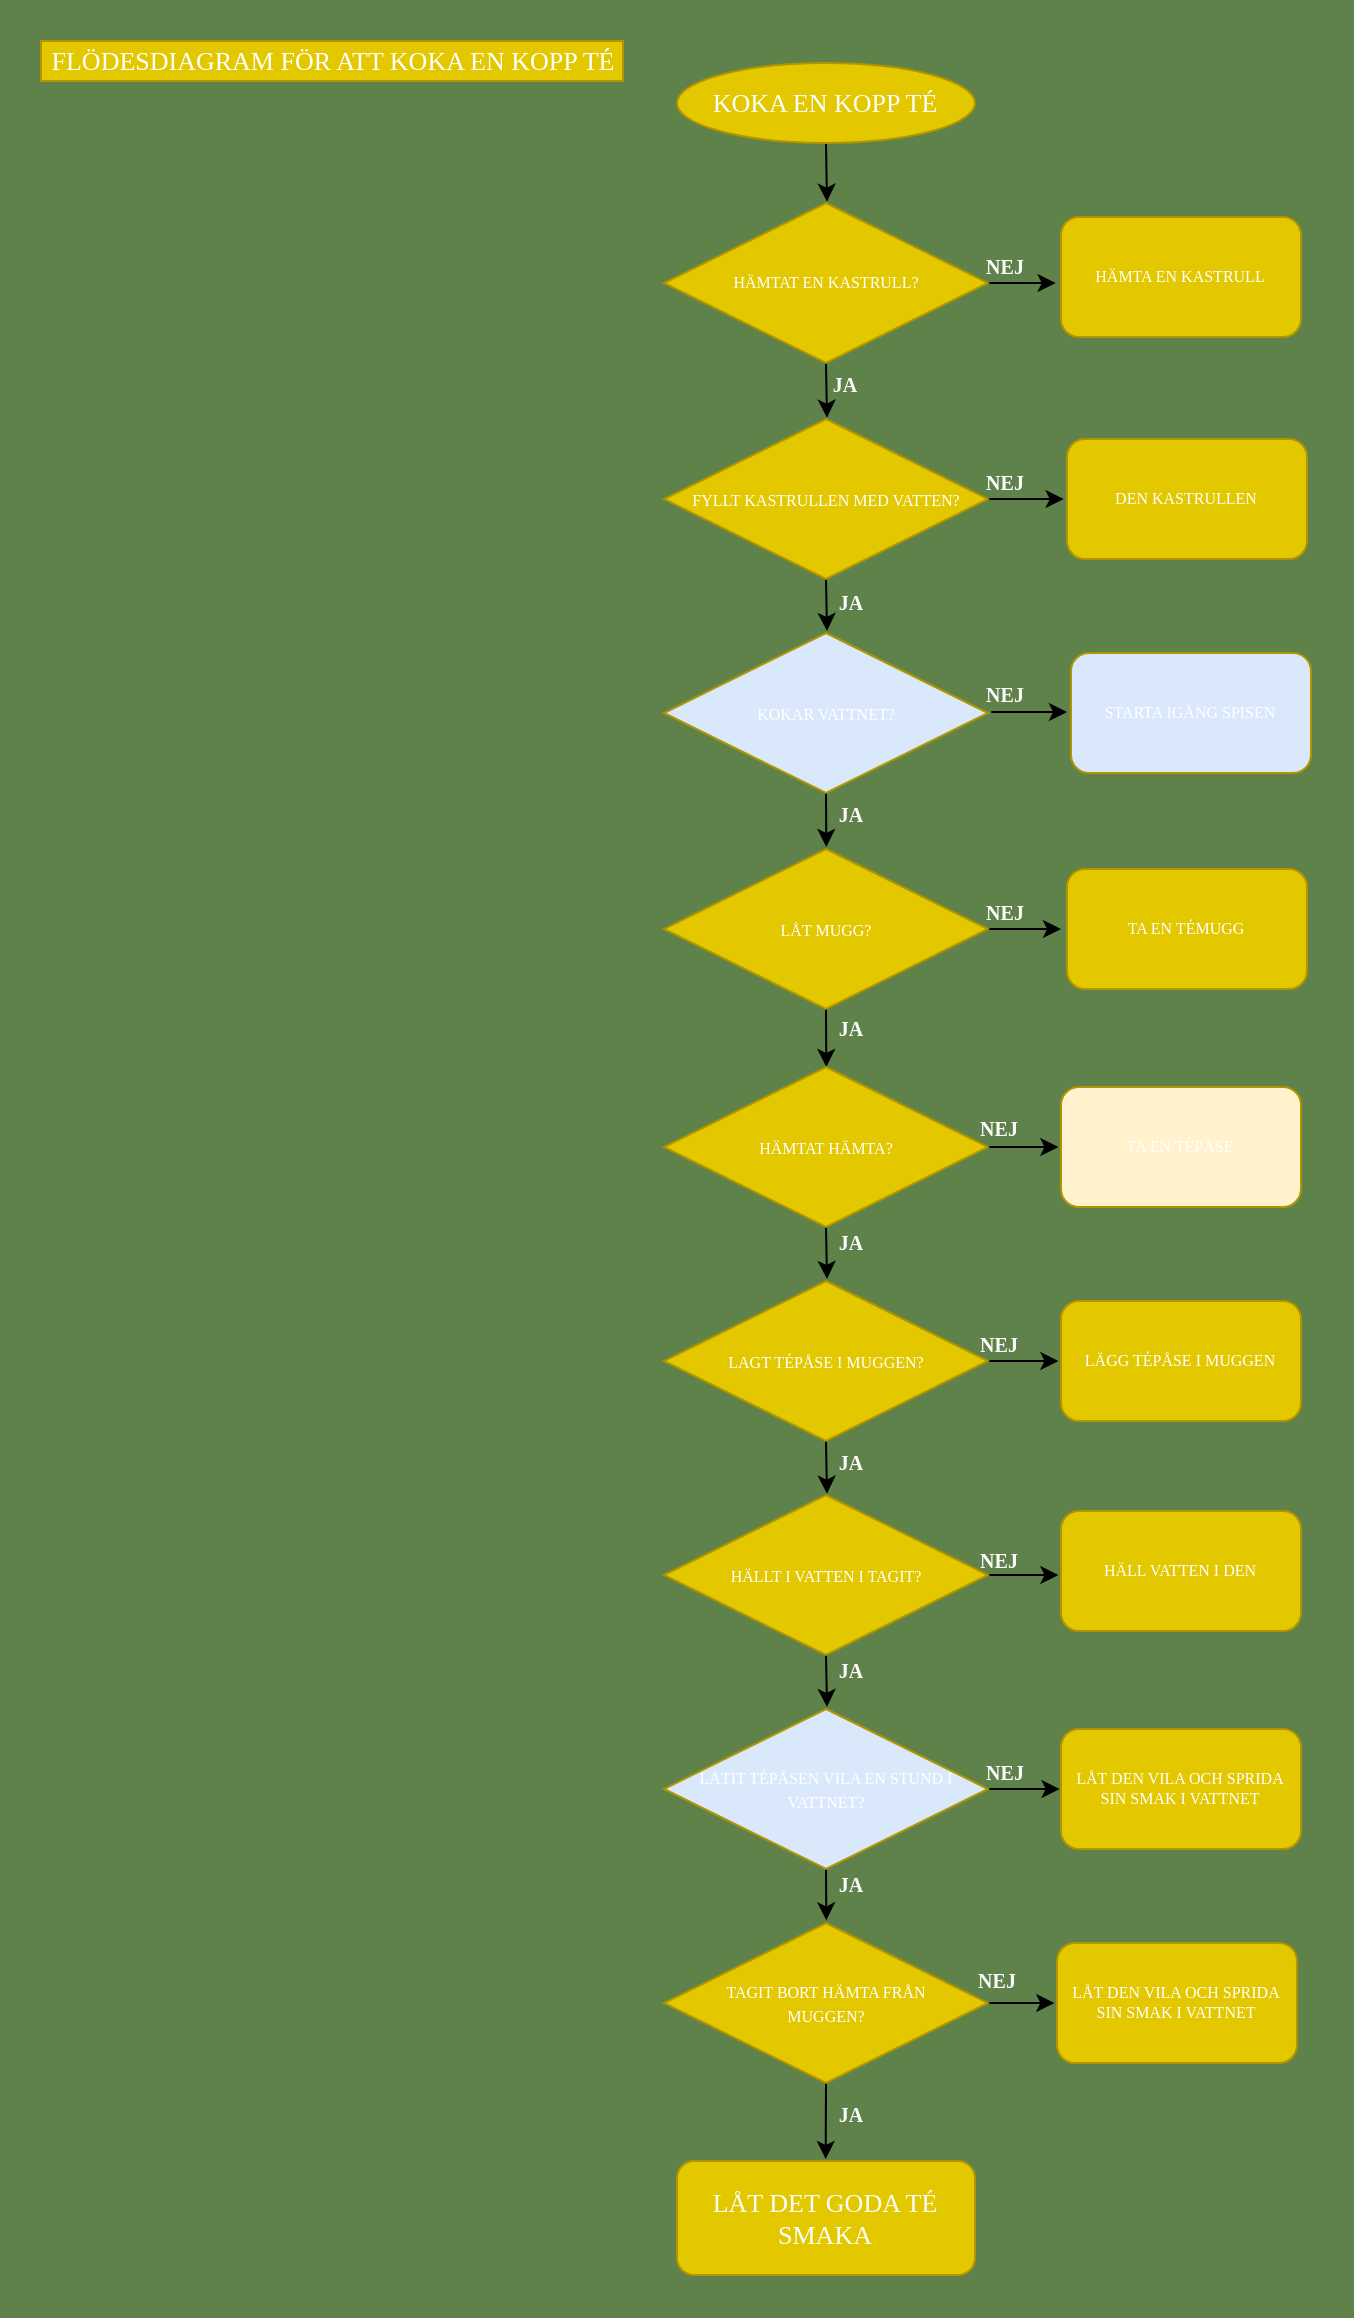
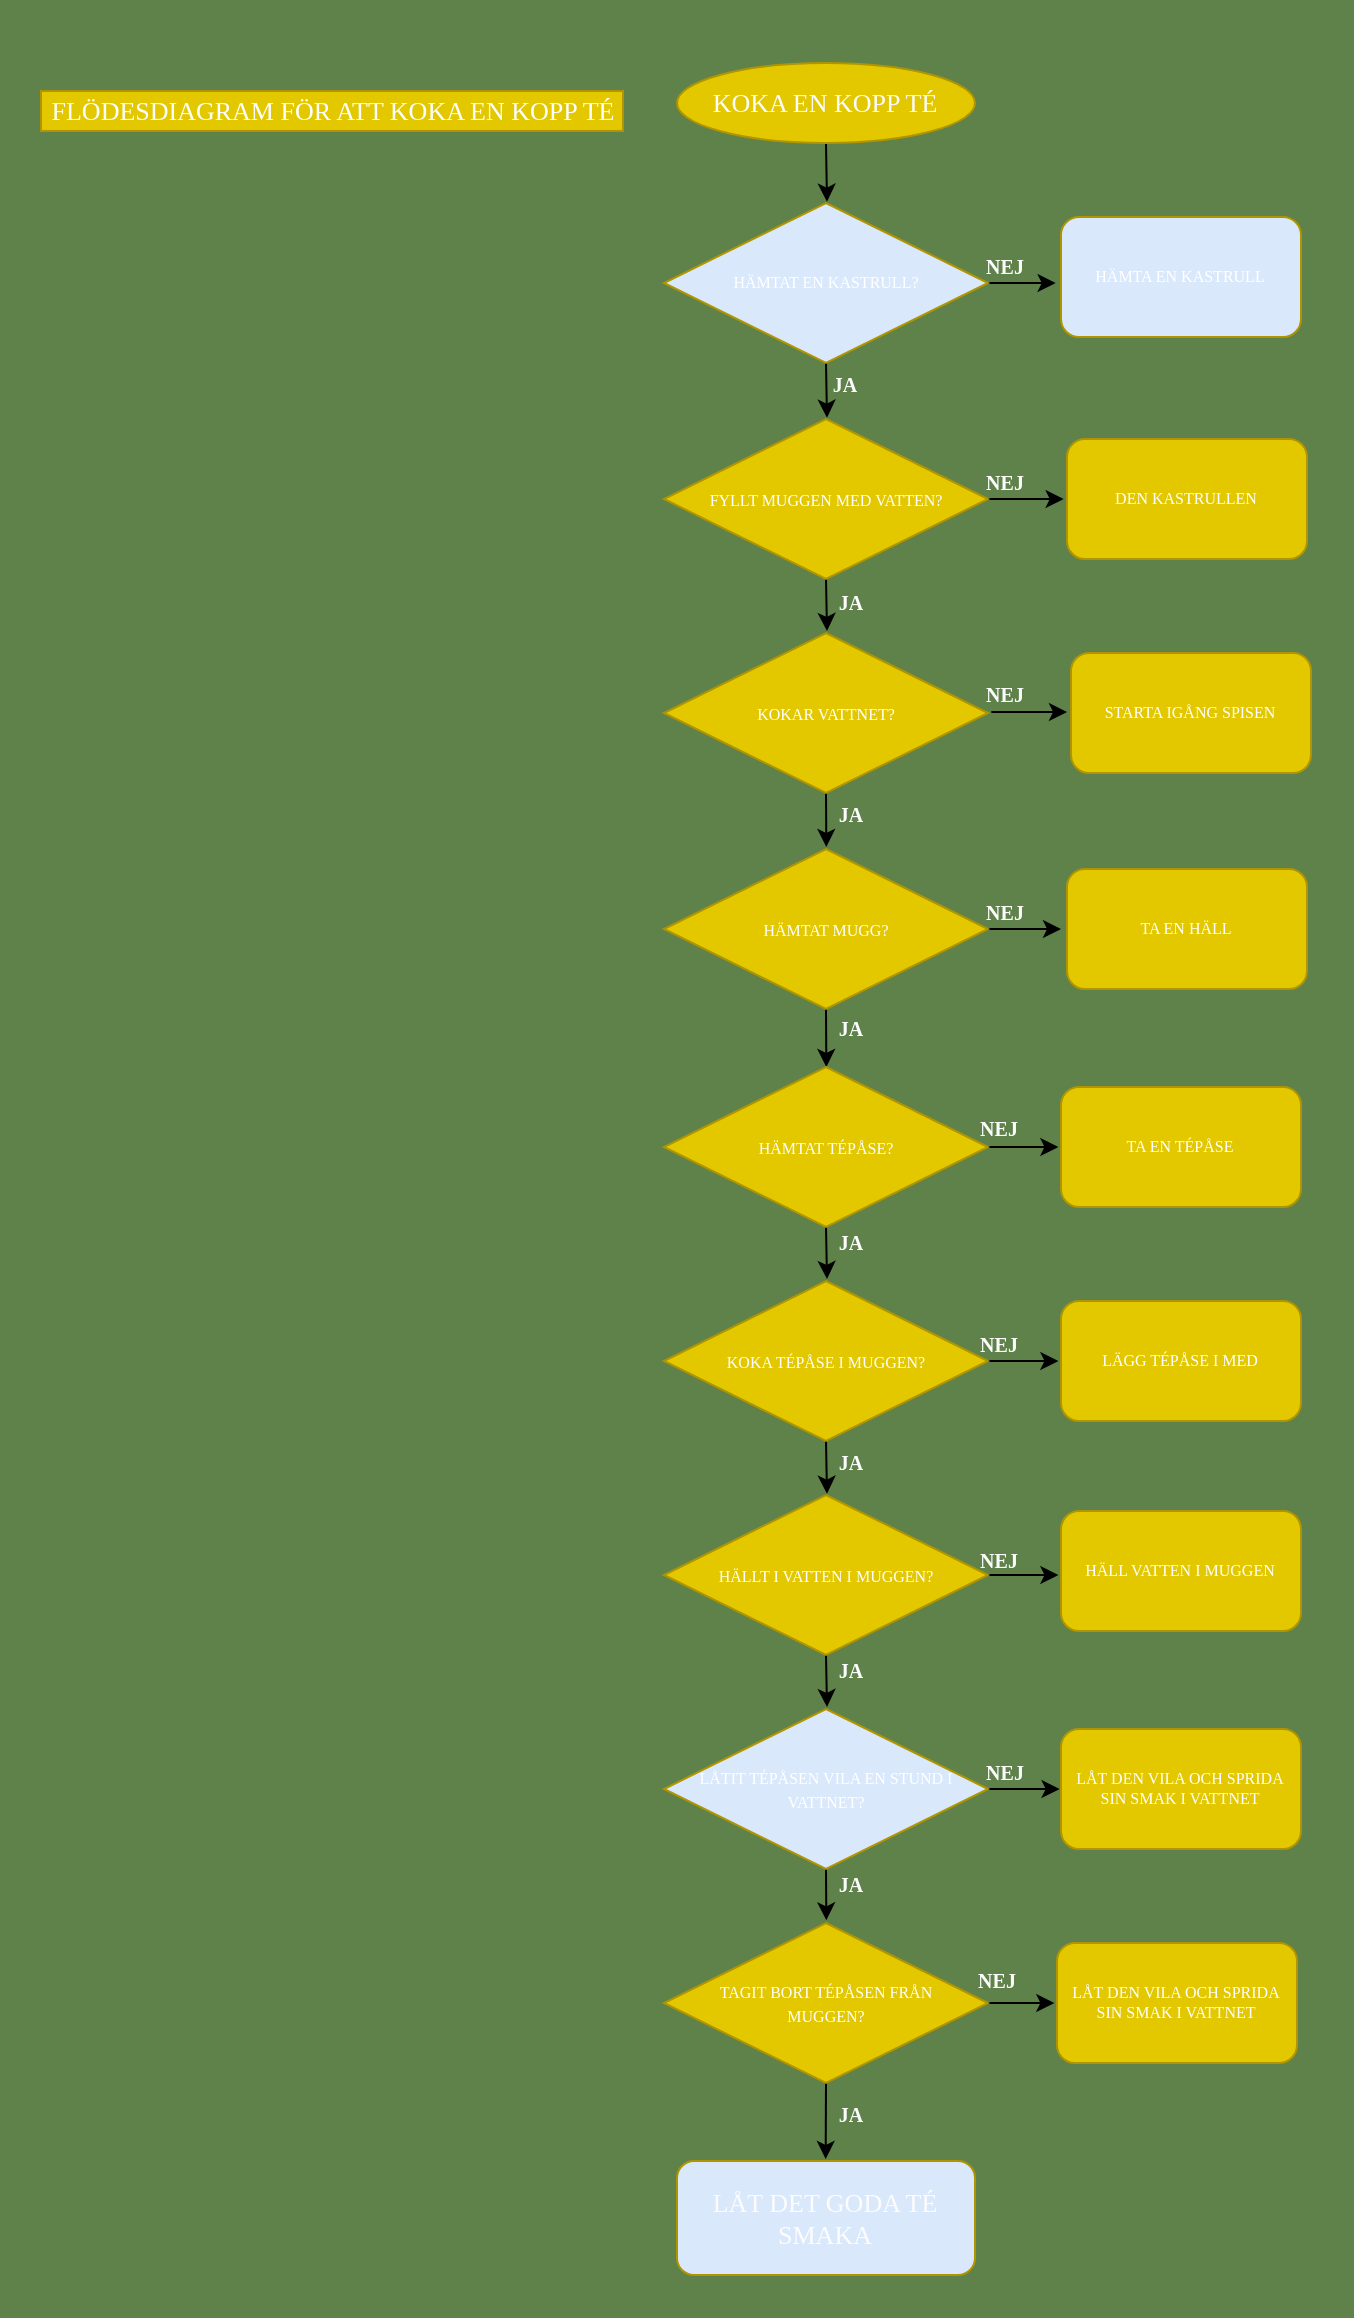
node "FLÖDESDIAGRAM FÖR ATT KOKA EN KOPP TÉ": moved (332, 61) -> (332, 111)
node "HÄMTA EN KASTRULL": fillcolor #e3c800 -> #dae8fc
node "HÄMTAT EN KASTRULL?": fillcolor #e3c800 -> #dae8fc
node "FYLLT KASTRULLEN MED VATTEN?": label "FYLLT KASTRULLEN MED VATTEN?" -> "FYLLT MUGGEN MED VATTEN?"
node "KOKAR VATTNET?": fillcolor #dae8fc -> #e3c800
node "STARTA IGÅNG SPISEN": fillcolor #dae8fc -> #e3c800
node "LÅT MUGG?": label "LÅT MUGG?" -> "HÄMTAT MUGG?"
node "TA EN TÉMUGG": label "TA EN TÉMUGG" -> "TA EN HÄLL"
node "HÄMTAT HÄMTA?": label "HÄMTAT HÄMTA?" -> "HÄMTAT TÉPÅSE?"
node "TA EN TÉPÅSE": fillcolor #fff2cc -> #e3c800
node "LAGT TÉPÅSE I MUGGEN?": label "LAGT TÉPÅSE I MUGGEN?" -> "KOKA TÉPÅSE I MUGGEN?"
node "LÄGG TÉPÅSE I MUGGEN": label "LÄGG TÉPÅSE I MUGGEN" -> "LÄGG TÉPÅSE I MED"
node "HÄLL VATTEN I DEN": label "HÄLL VATTEN I DEN" -> "HÄLL VATTEN I MUGGEN"
node "HÄLLT I VATTEN I TAGIT?": label "HÄLLT I VATTEN I TAGIT?" -> "HÄLLT I VATTEN I MUGGEN?"
node "TAGIT BORT HÄMTA FRÅN MUGGEN?": label "TAGIT BORT HÄMTA FRÅN MUGGEN?" -> "TAGIT BORT TÉPÅSEN FRÅN MUGGEN?"
node "LÅT DET GODA TÉ SMAKA": fillcolor #e3c800 -> #dae8fc
